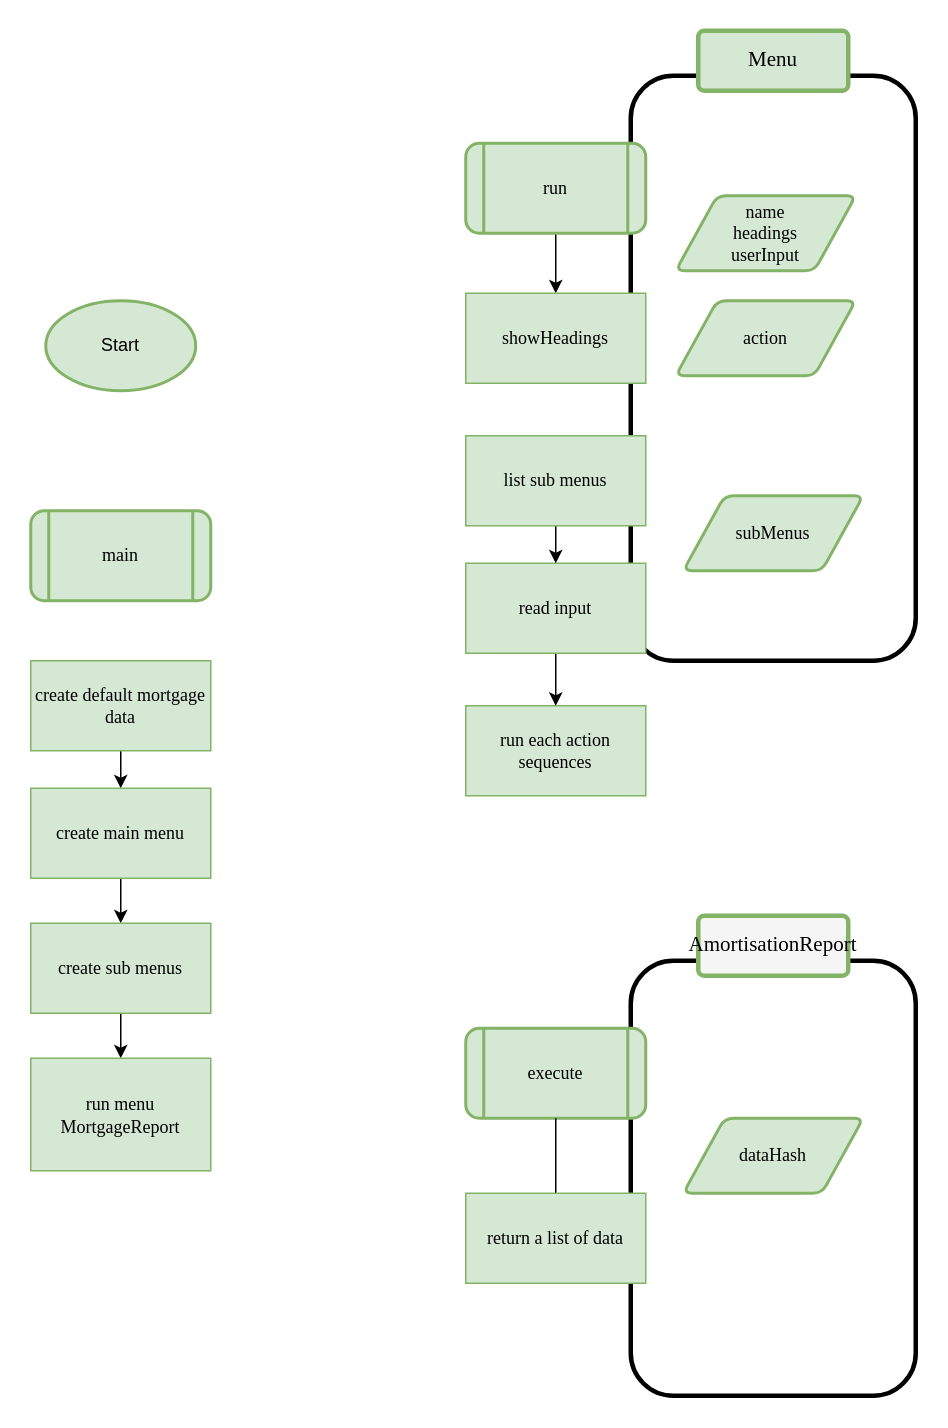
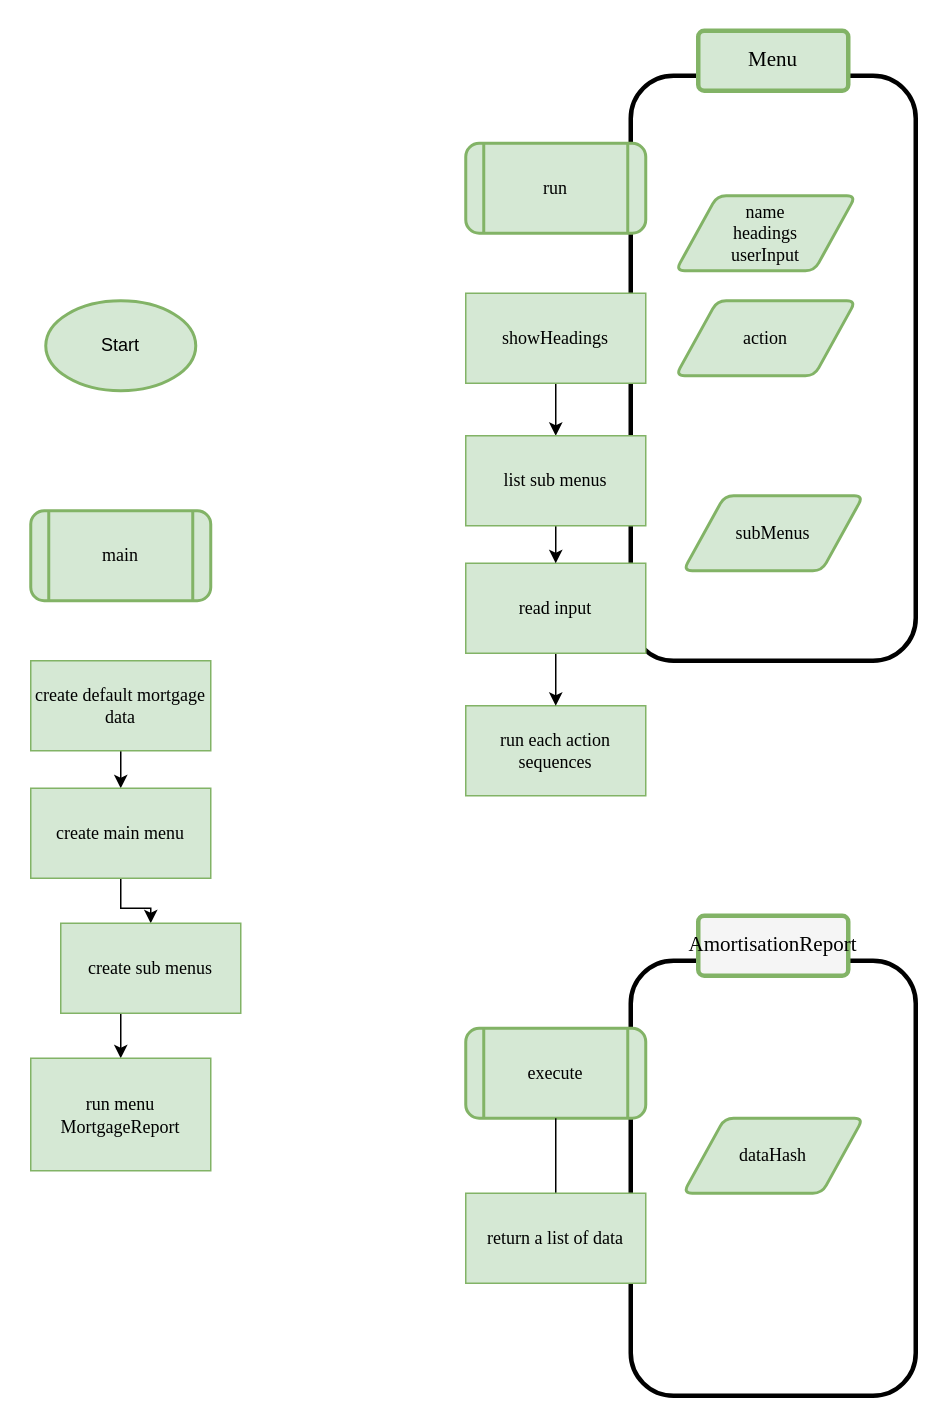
edge "run" -> "showHeadings": removed
edge "showHeadings" -> "list sub menus": added
node "create sub menus": moved (121, 968) -> (151, 968)
